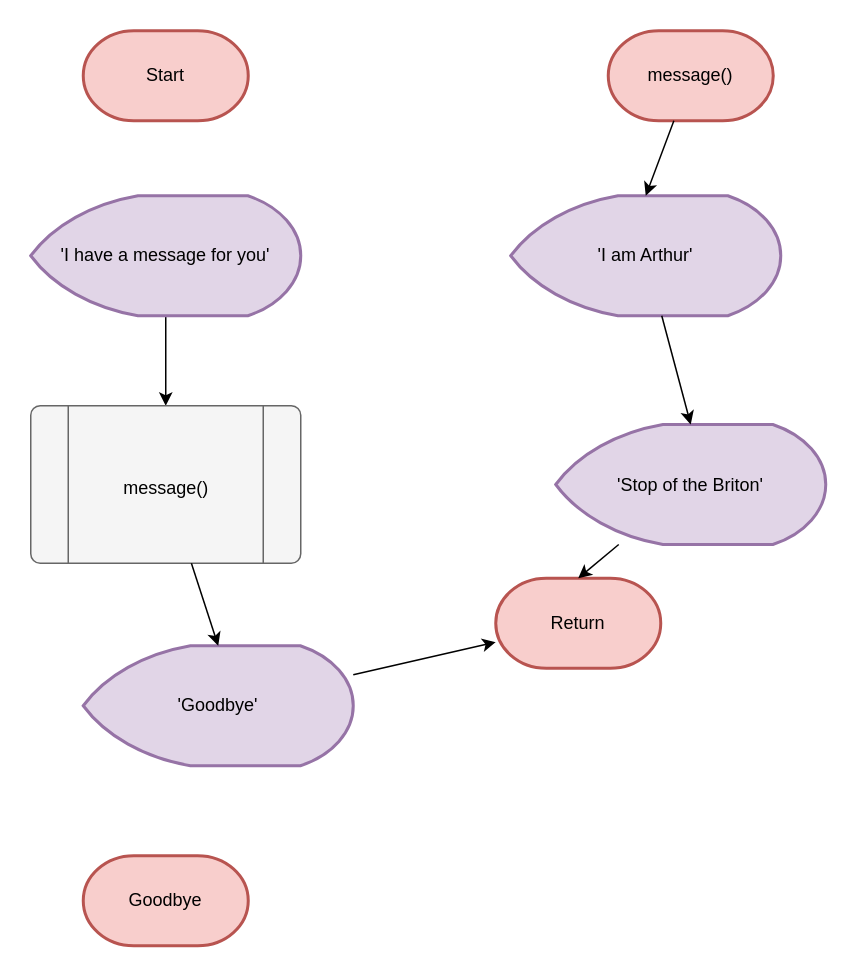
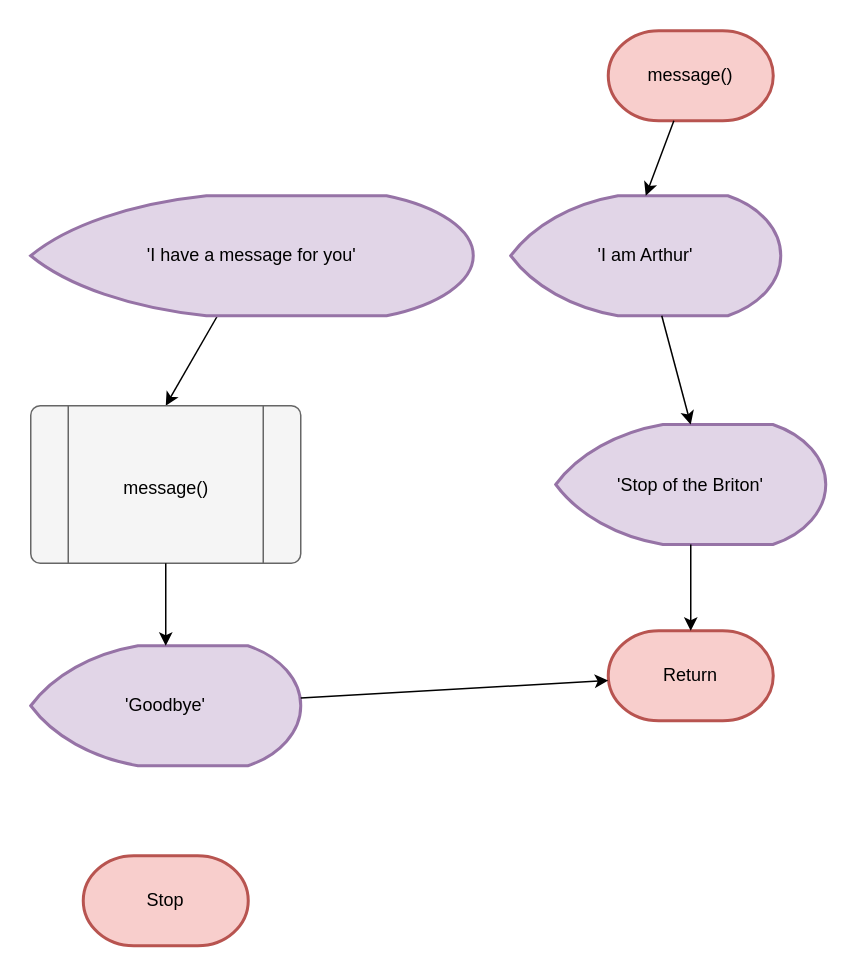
node "Start": removed
node "'I have a message for you'": size 270x120 -> 443x120
node "Return": moved (578, 623) -> (691, 676)
node "'Goodbye'": moved (218, 706) -> (166, 706)
node "Goodbye": label "Goodbye" -> "Stop"
